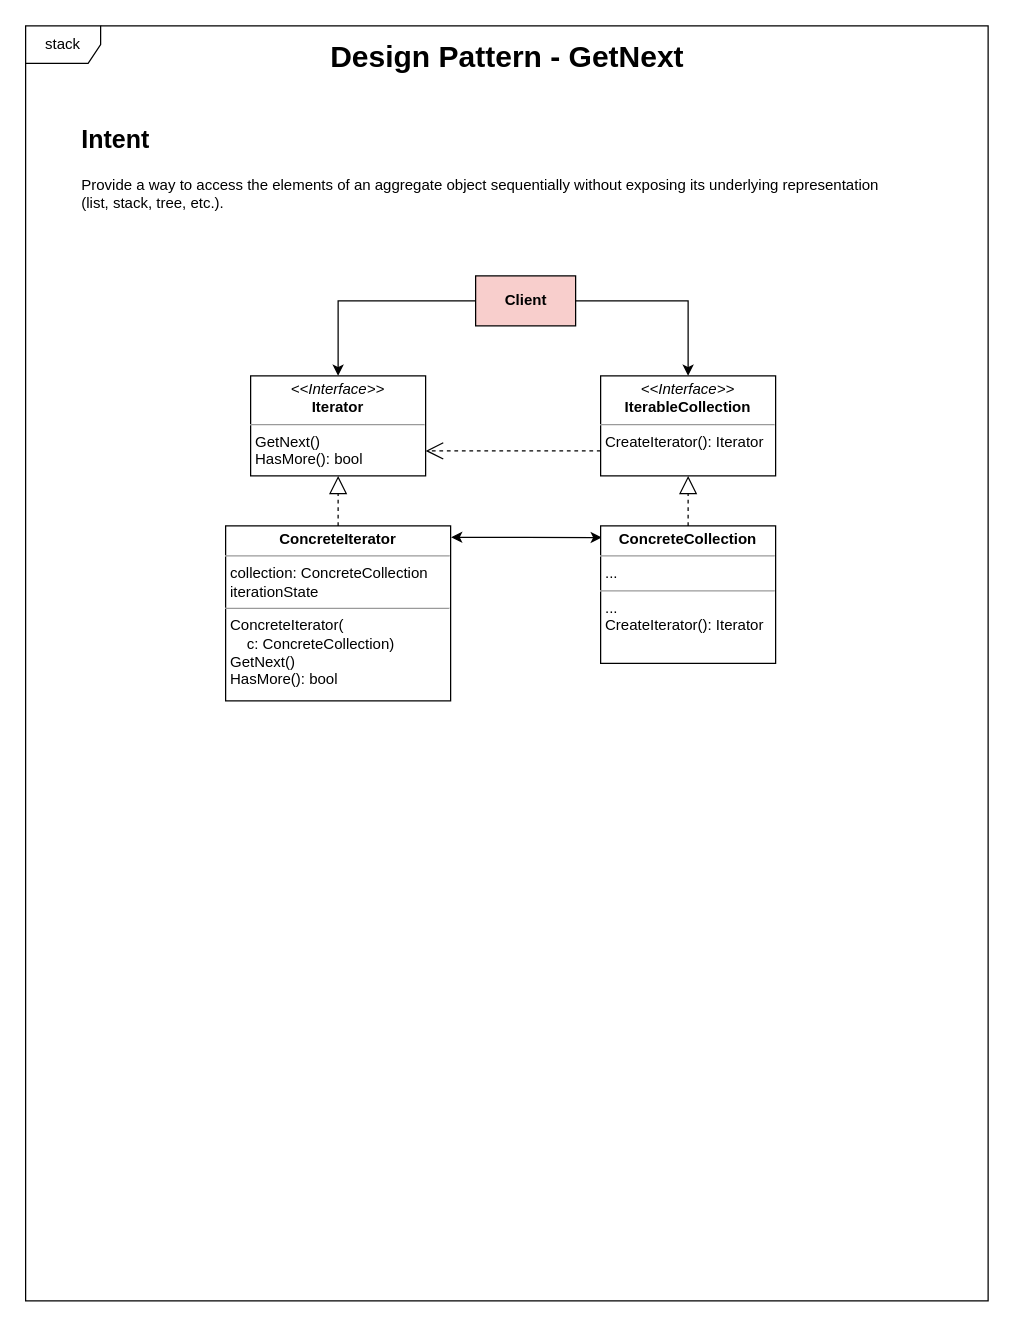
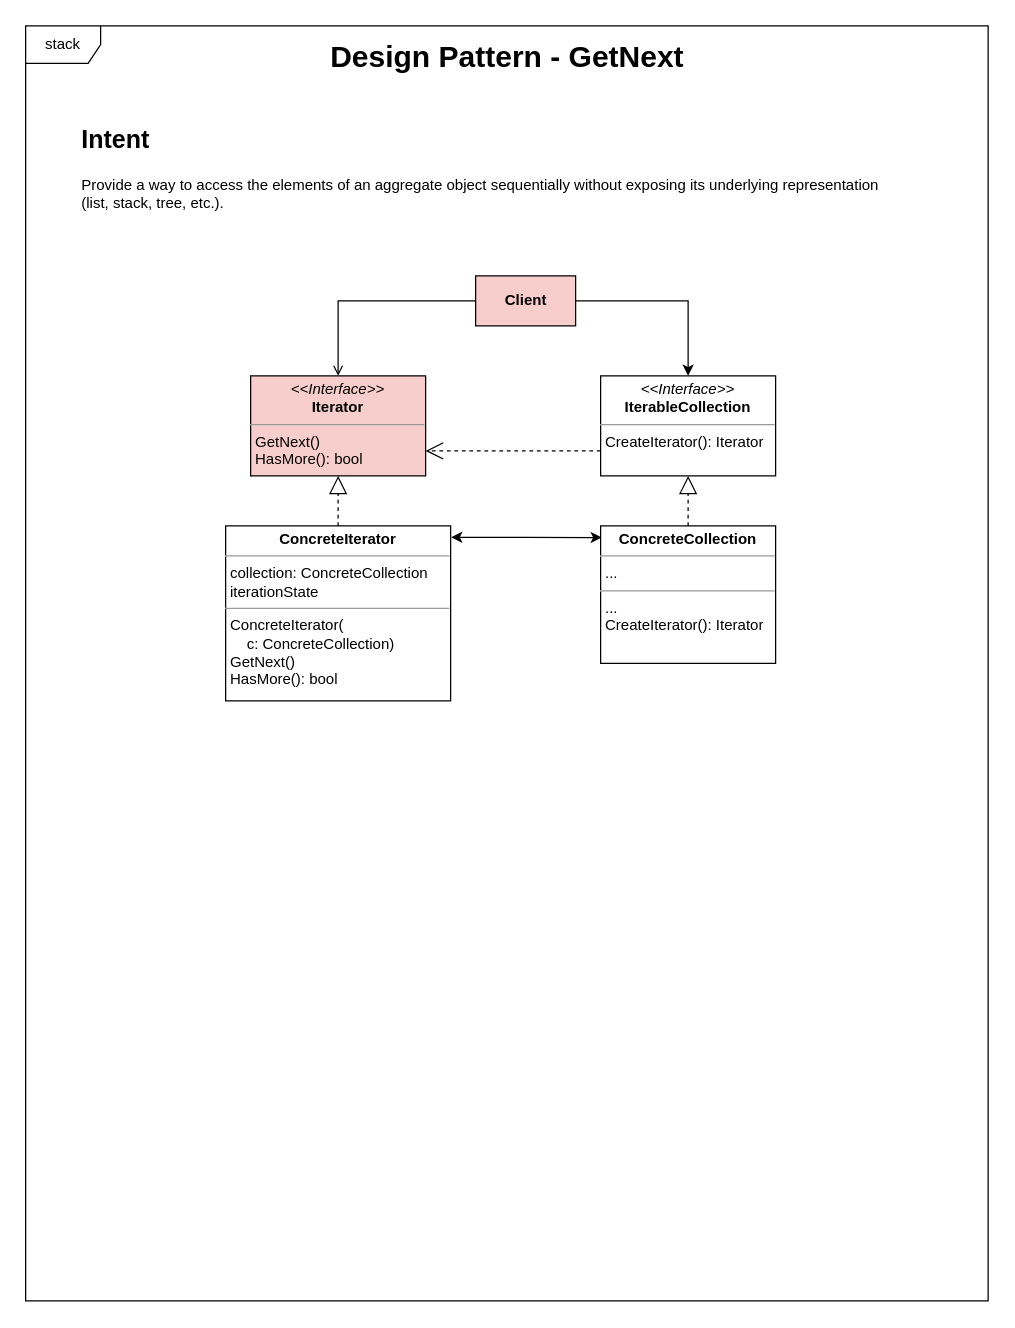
edge "Client" -> "<<Interface>> Iterator GetNext() HasMore(): bool": arrowhead classic -> open
node "<<Interface>> Iterator GetNext() HasMore(): bool": fillcolor #ffffff -> #f8cecc
